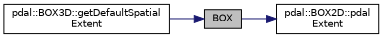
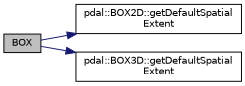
edge "pdal::BOX3D::getDefaultSpatial Extent" -> "BOX": reversed
node "pdal::BOX2D::pdal Extent": label "pdal::BOX2D::pdal Extent" -> "pdal::BOX2D::getDefaultSpatial Extent"
